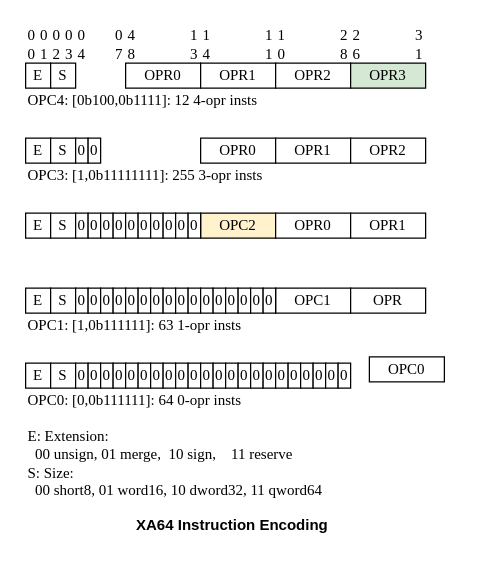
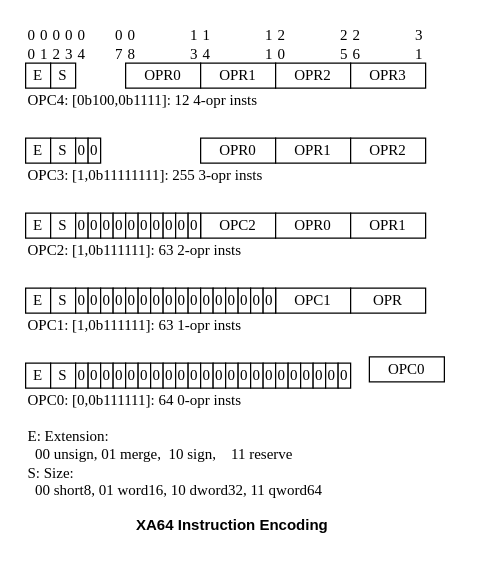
node "4 8": label "4 8" -> "0 8"
node "1 0": label "1 0" -> "2 0"
node "2 8": label "2 8" -> "2 5"
node "OPR3": fillcolor #d5e8d4 -> #ffffff
node "OPC2": fillcolor #fff2cc -> #ffffff
node "OPC2: [1,0b111111]: 63 2-opr insts": added
